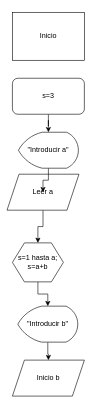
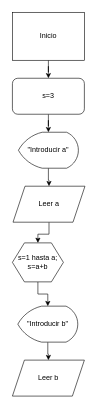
edge "Inicio" -> "s=3": added
node "Leer a": moved (43, 192) -> (49, 204)
node "Inicio b": label "Inicio b" -> "Leer b"
